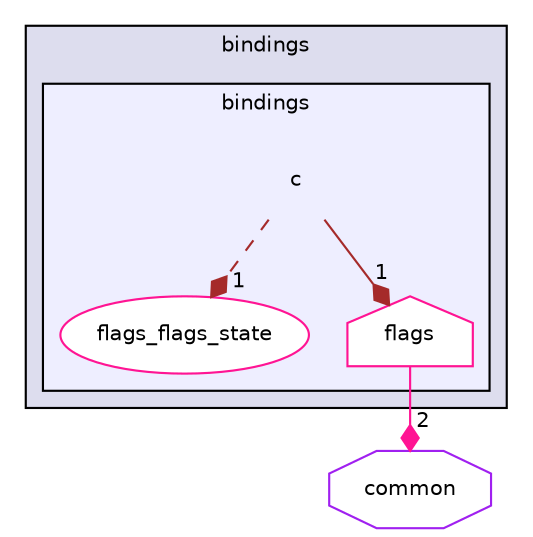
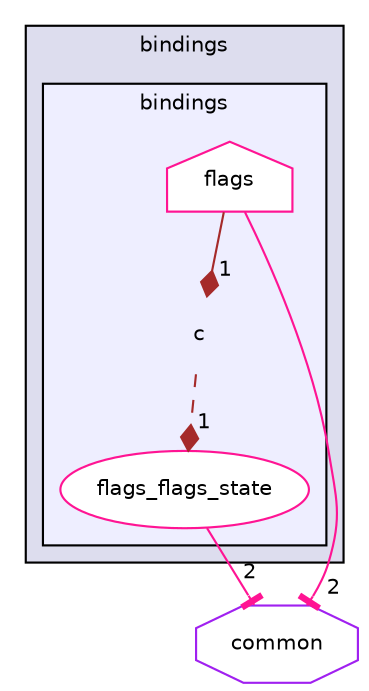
edge "c" -> "flags": reversed
edge "flags" -> "common": arrowhead diamond -> tee
edge "flags_flags_state" -> "common": added
